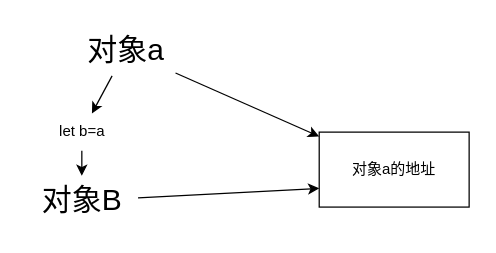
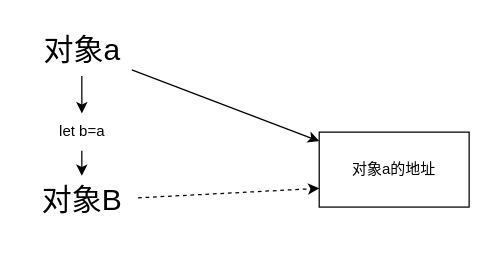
node "对象a": moved (126, 51) -> (82, 51)
edge "对象B" -> "对象a的地址": style solid -> dashed
